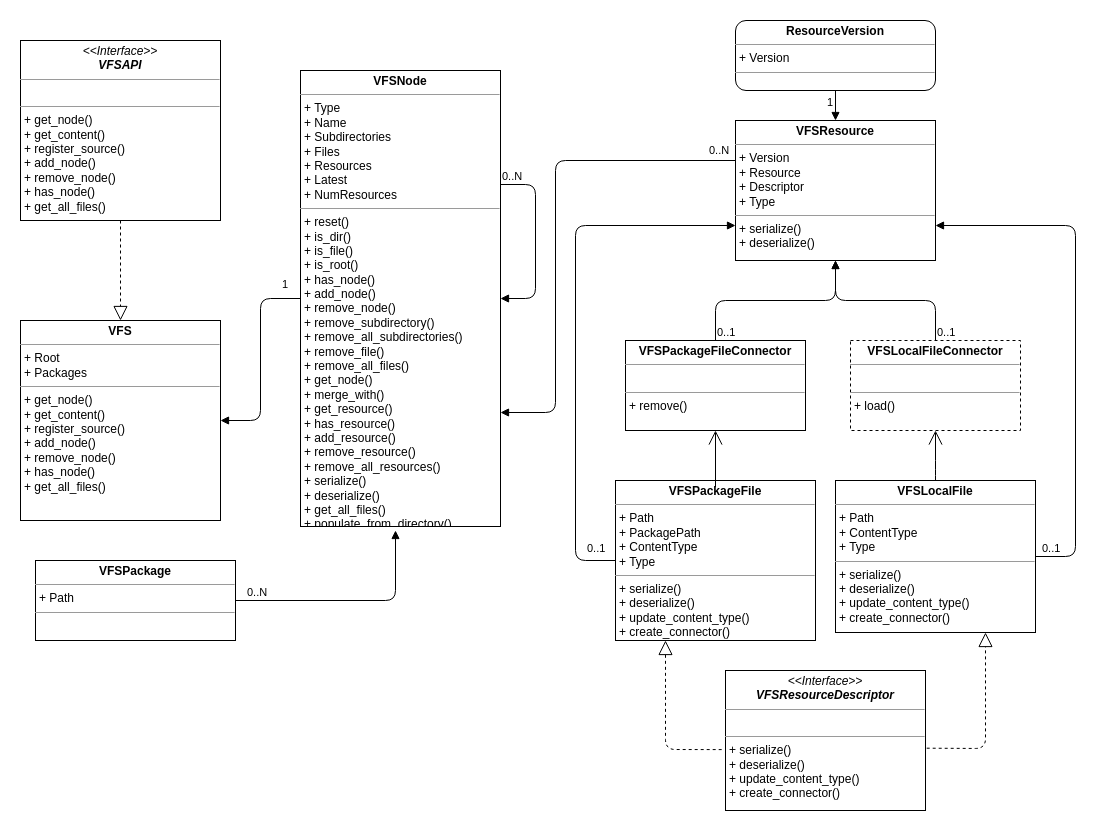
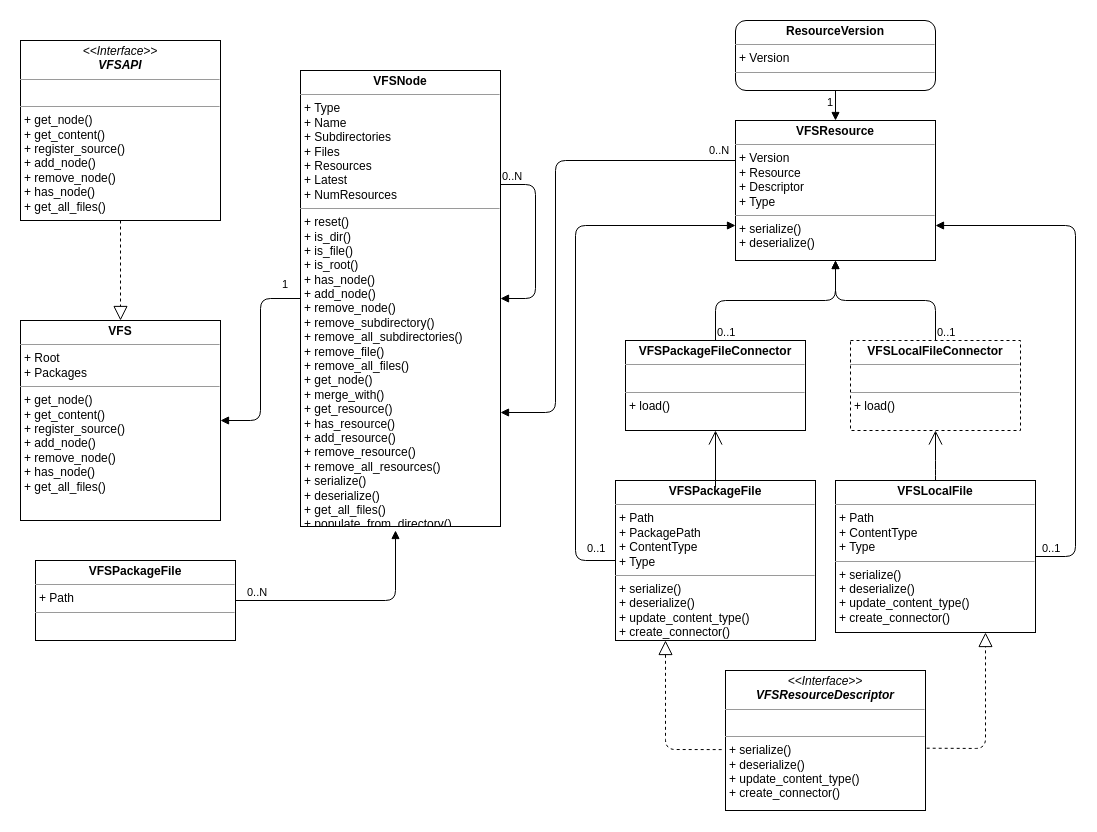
node "VFSPackageFileConnector + remove()": label "VFSPackageFileConnector + remove()" -> "VFSPackageFileConnector + load()"
node "VFSPackage + Path": label "VFSPackage + Path" -> "VFSPackageFile + Path"
